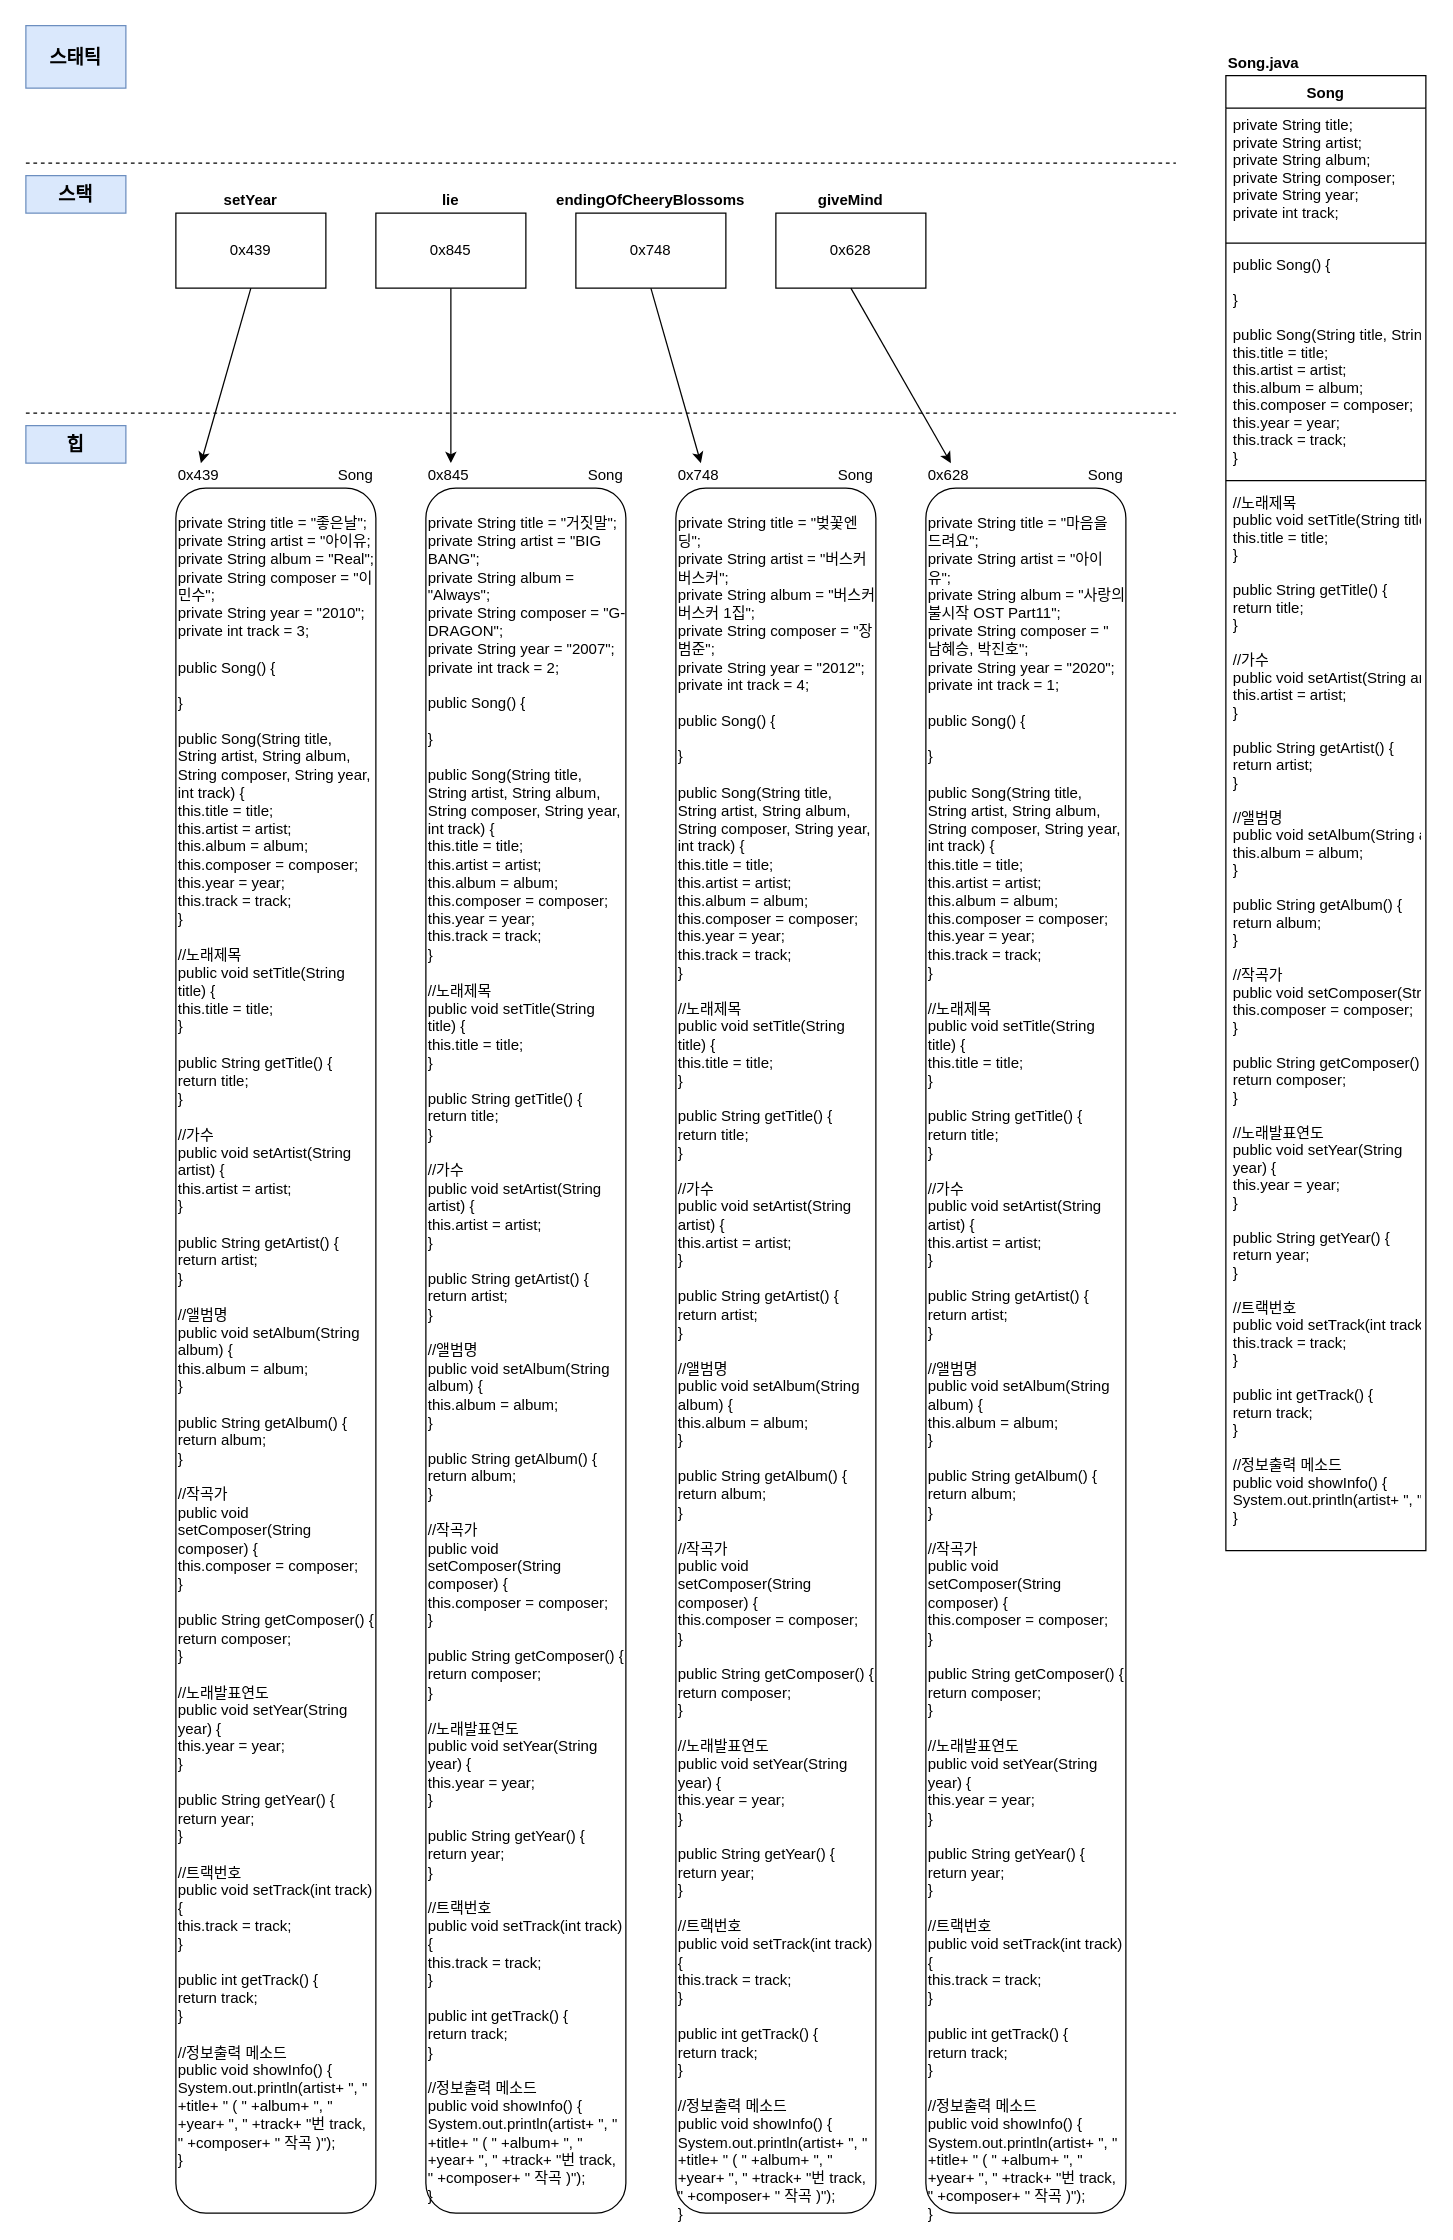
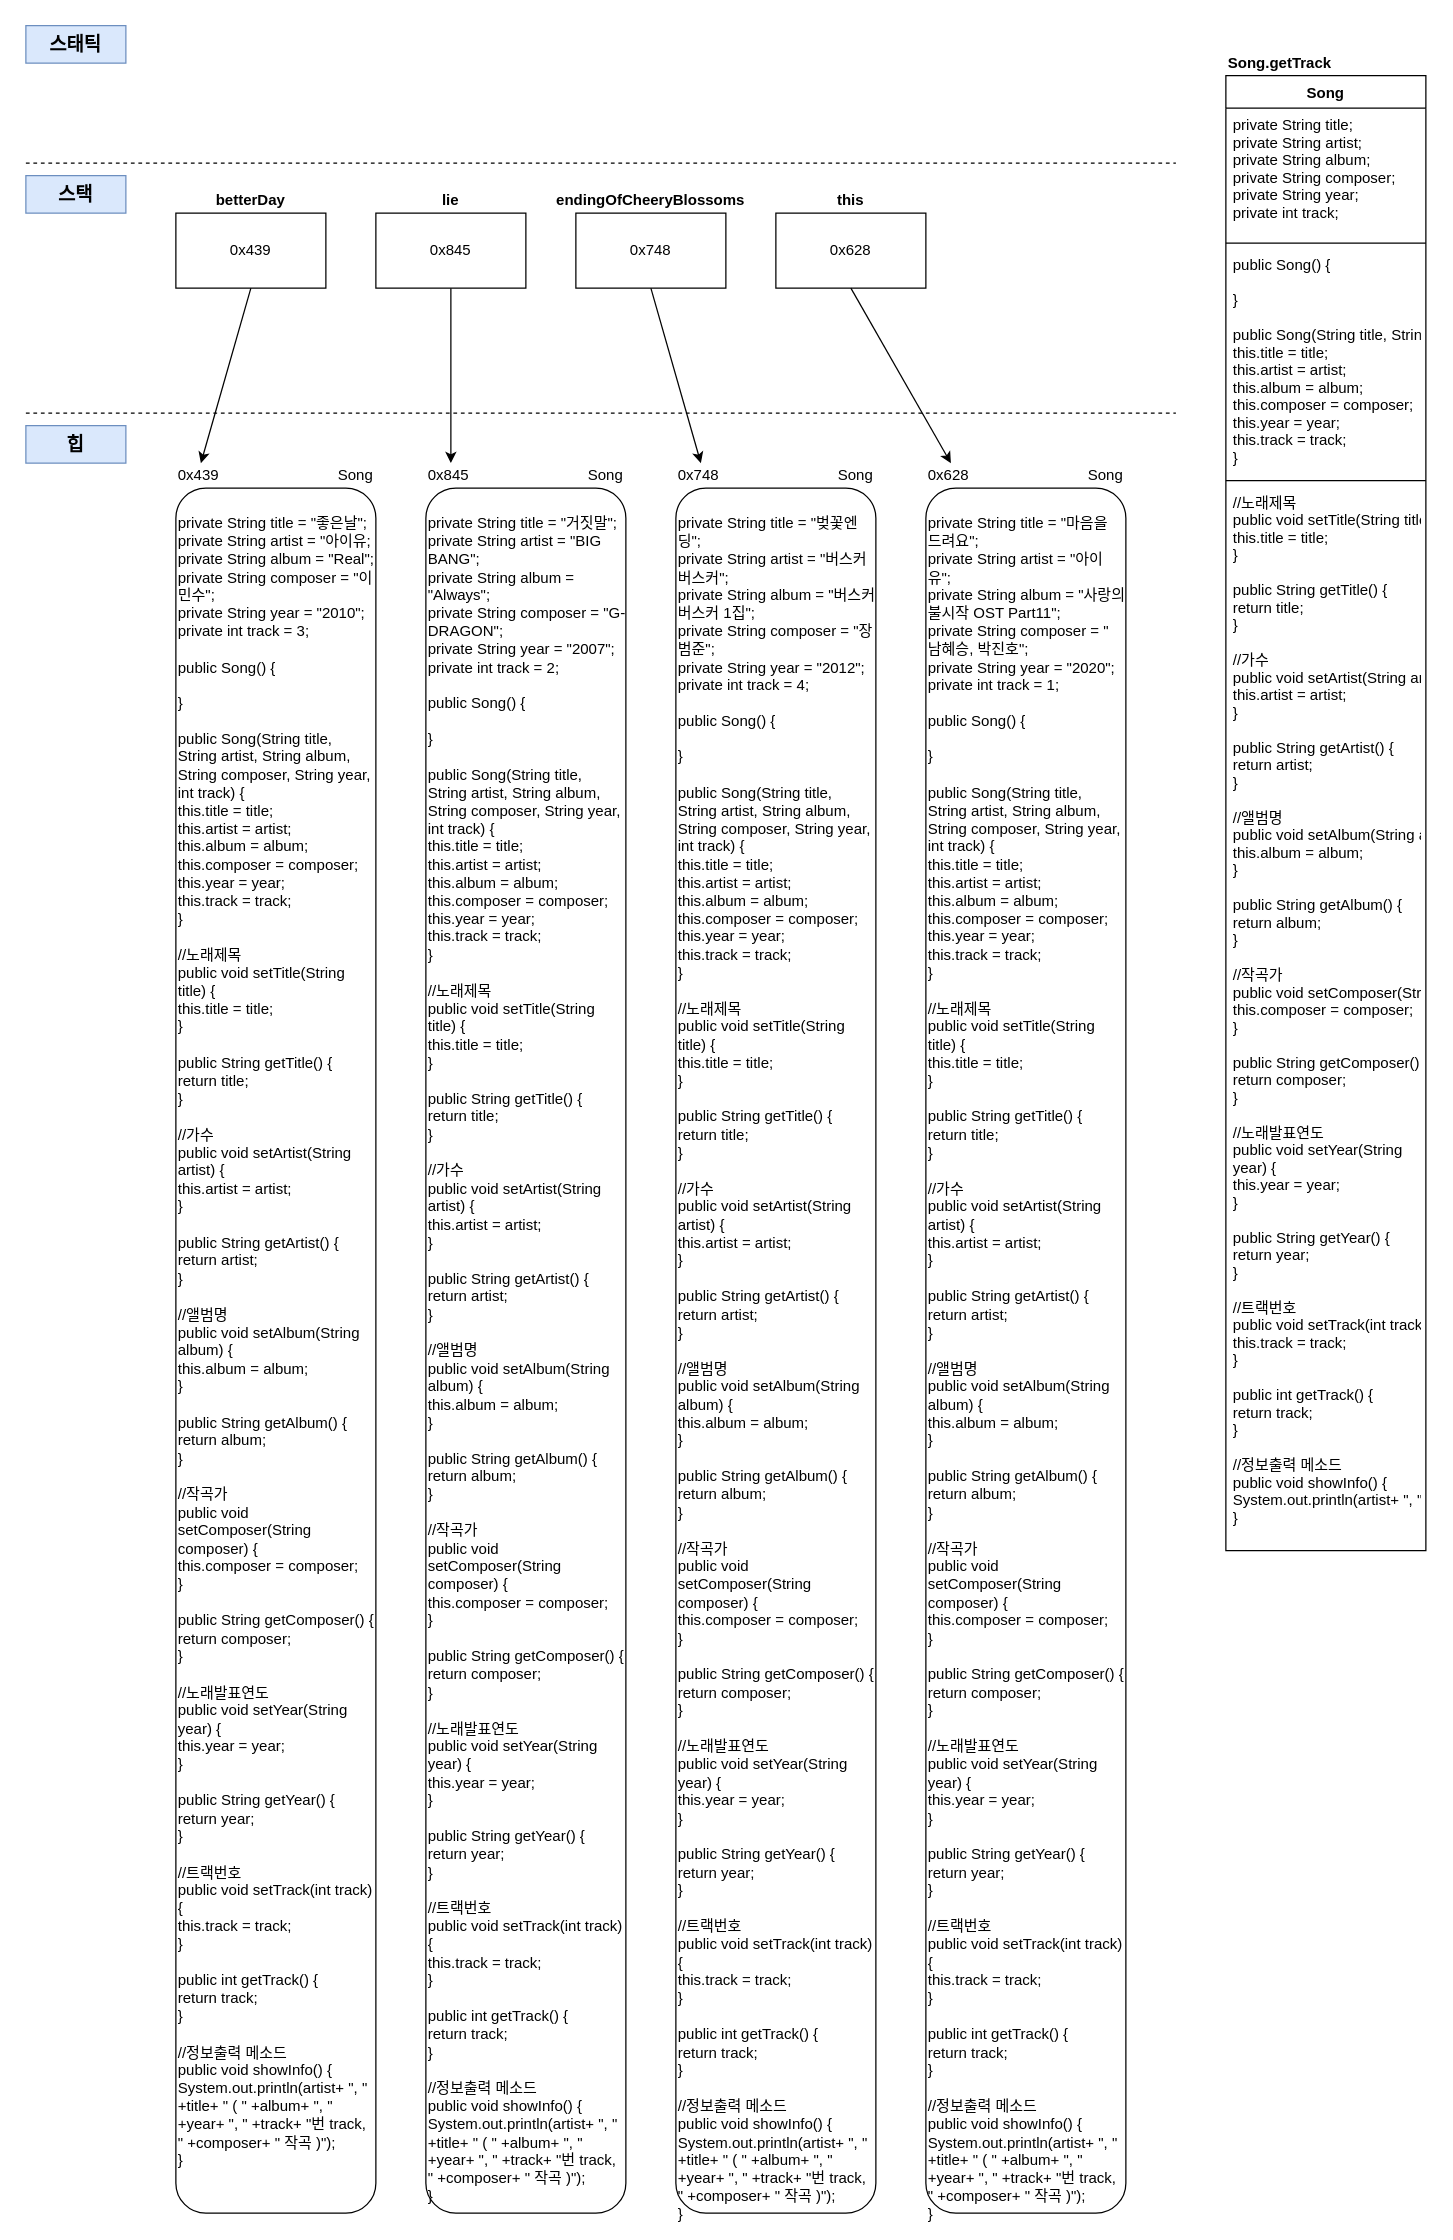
node "스태틱": size 100x63 -> 100x38
node "Song.java": label "Song.java" -> "Song.getTrack"
node "setYear": label "setYear" -> "betterDay"
node "giveMind": label "giveMind" -> "this"
